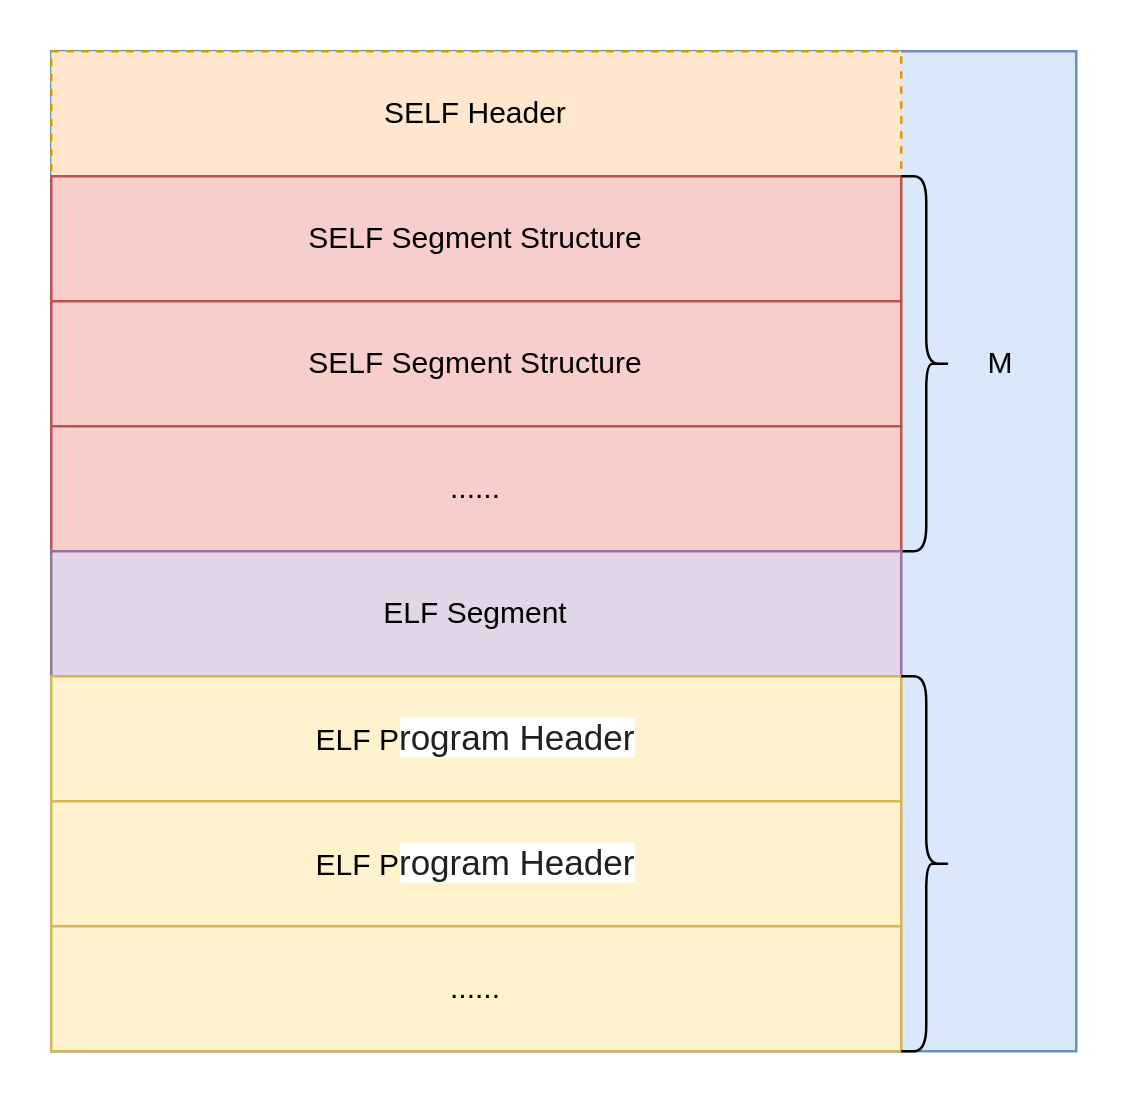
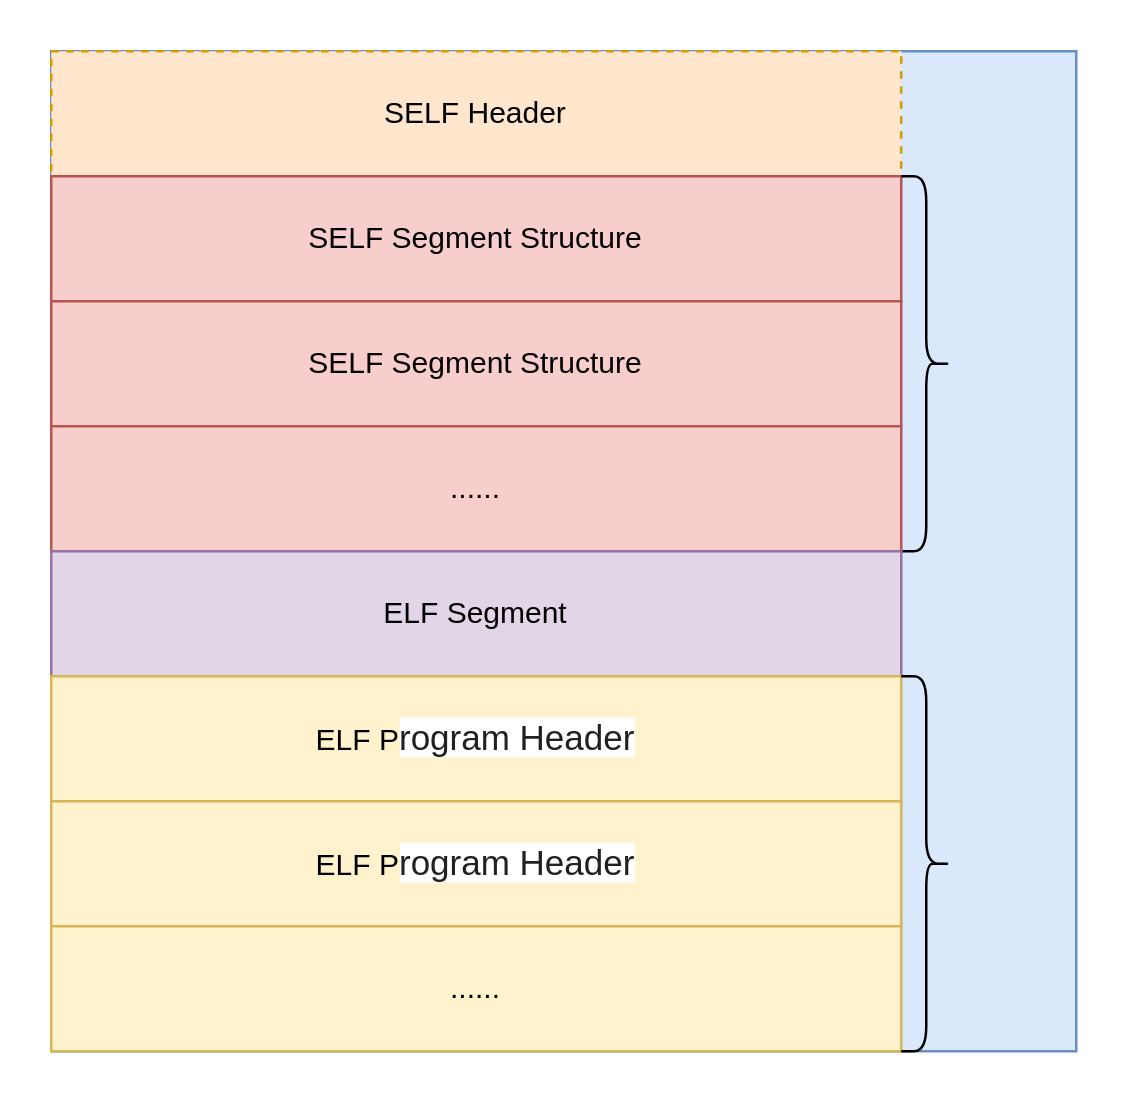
node "M": removed
